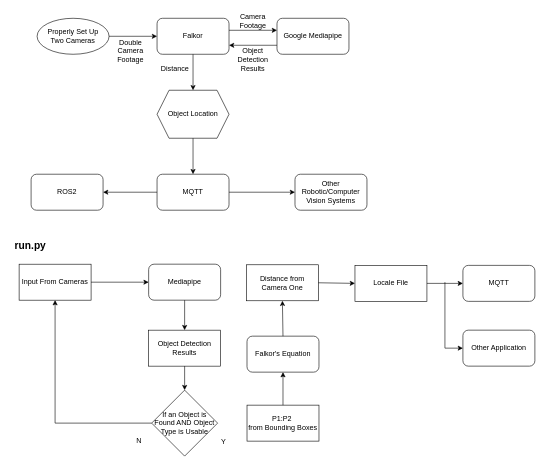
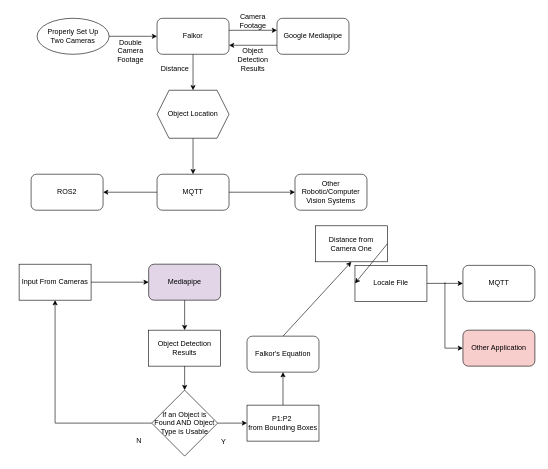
node "run.py": removed
node "Mediapipe": fillcolor #ffffff -> #e1d5e7
node "Distance from Camera One": moved (282, 283) -> (351, 244)
node "Other Application": fillcolor #ffffff -> #f8cecc
edge "If an Object is Found AND Object Type is Usable" -> "P1:P2 from Bounding Boxes": added
